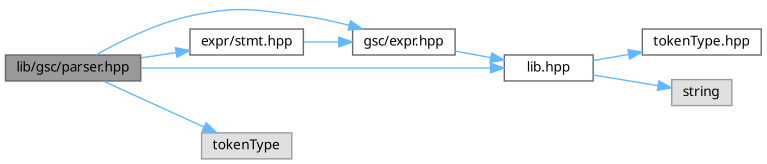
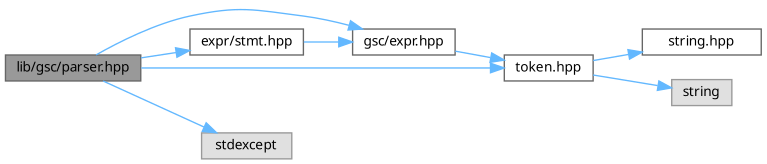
node "tokenType.hpp": label "tokenType.hpp" -> "string.hpp"
node "lib.hpp": label "lib.hpp" -> "token.hpp"
node "tokenType": label "tokenType" -> "stdexcept"
